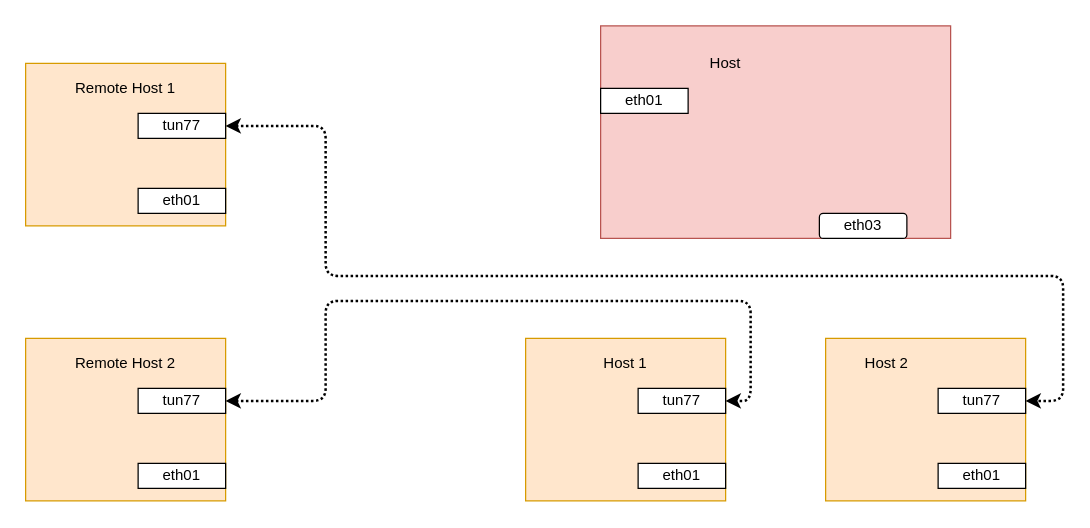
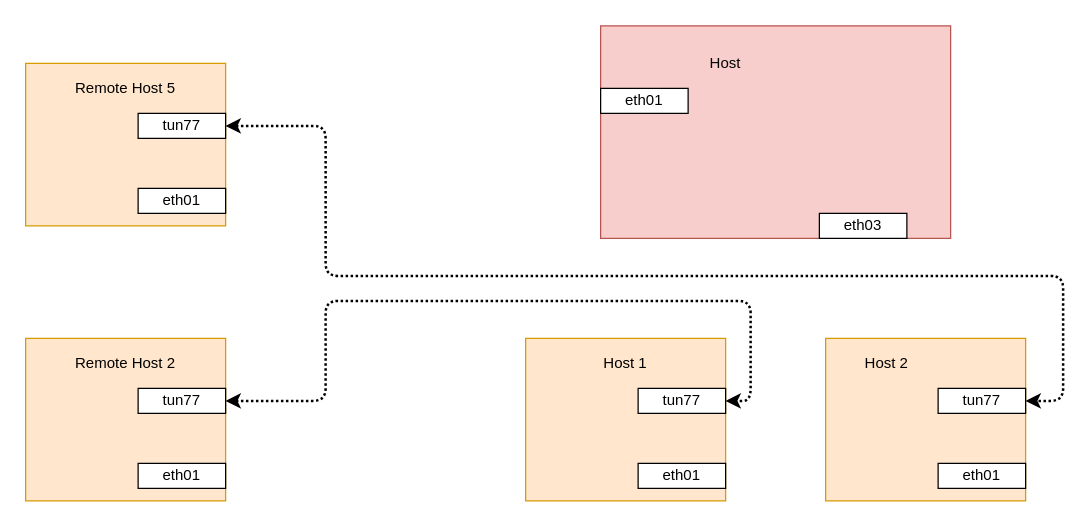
node "Remote Host 1": label "Remote Host 1" -> "Remote Host 5"
node "eth03": shape rounded rectangle -> rectangle
